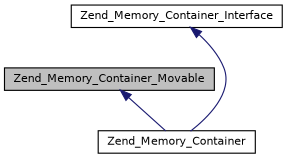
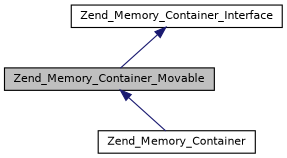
edge "Zend_Memory_Container" -> "Zend_Memory_Container_Interface": now "Zend_Memory_Container_Movable" -> "Zend_Memory_Container_Interface"
